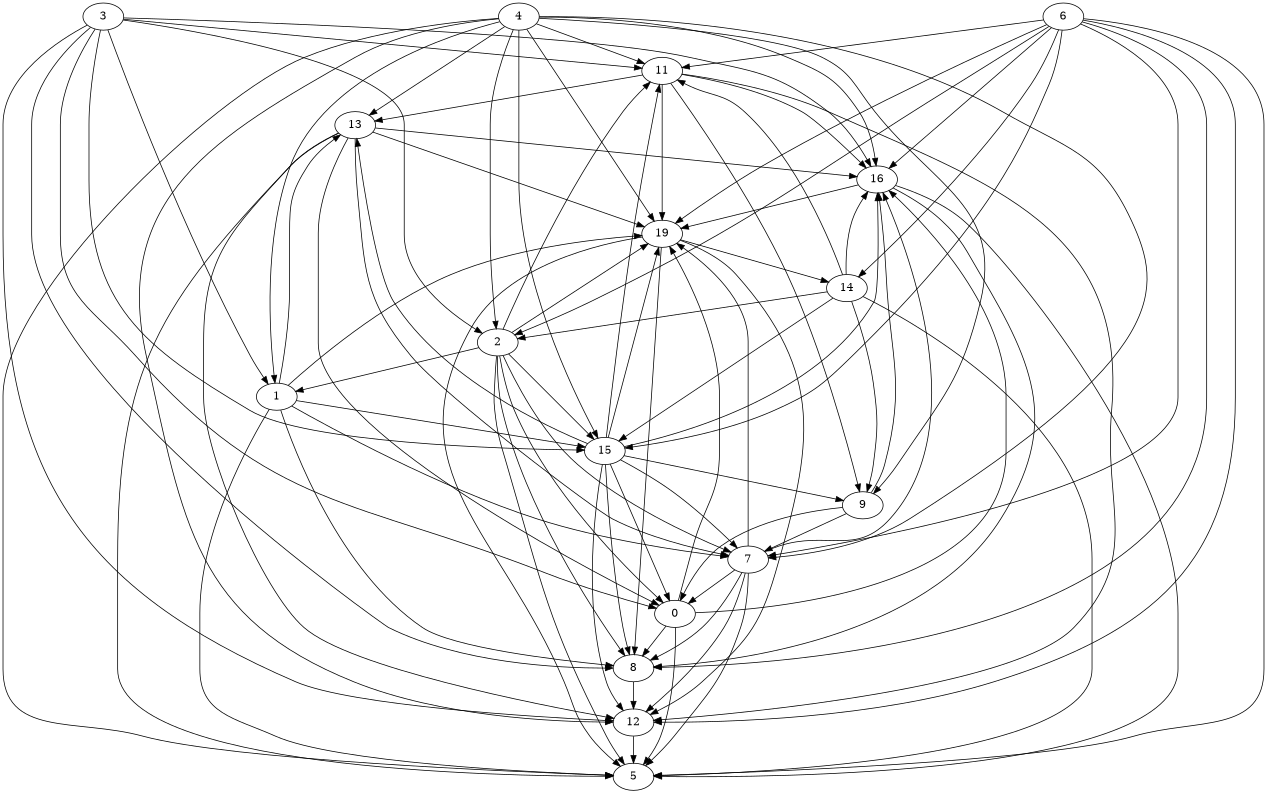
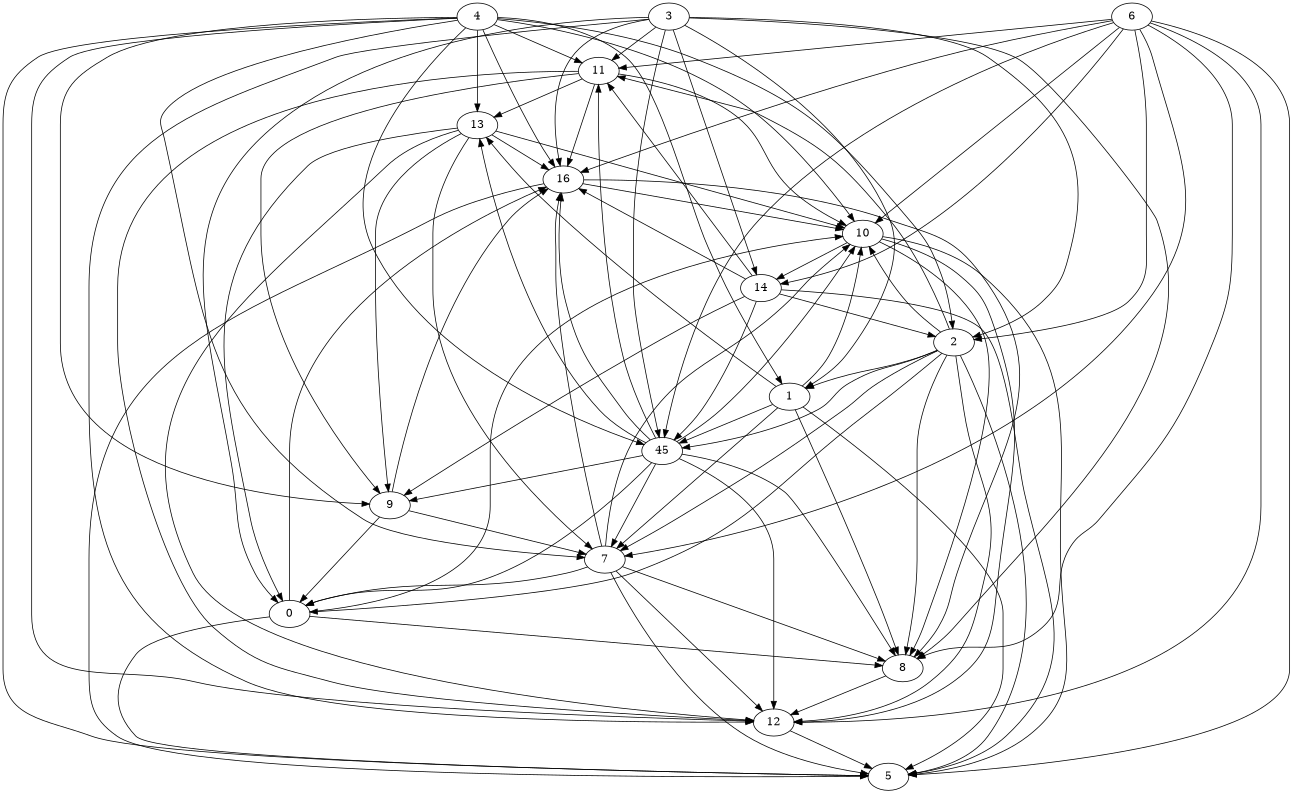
edge "3" -> "14": added
node "19": label "19" -> "10"
node "15": label "15" -> "45"
edge "2" -> "12": added
edge "13" -> "5": now "13" -> "9"
